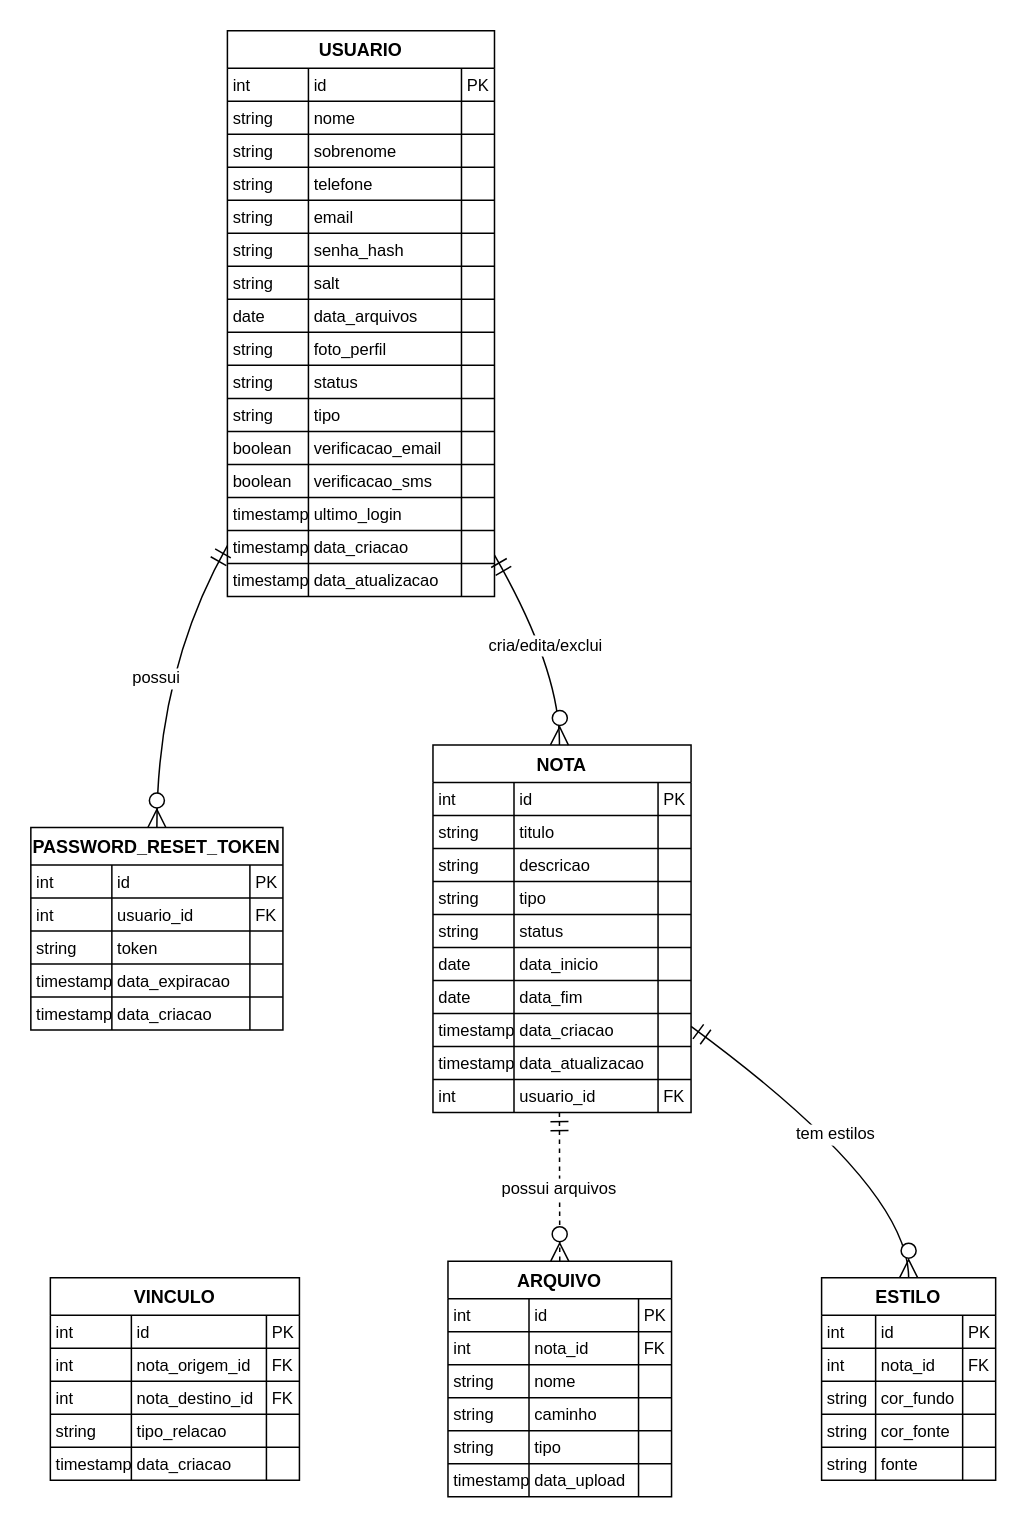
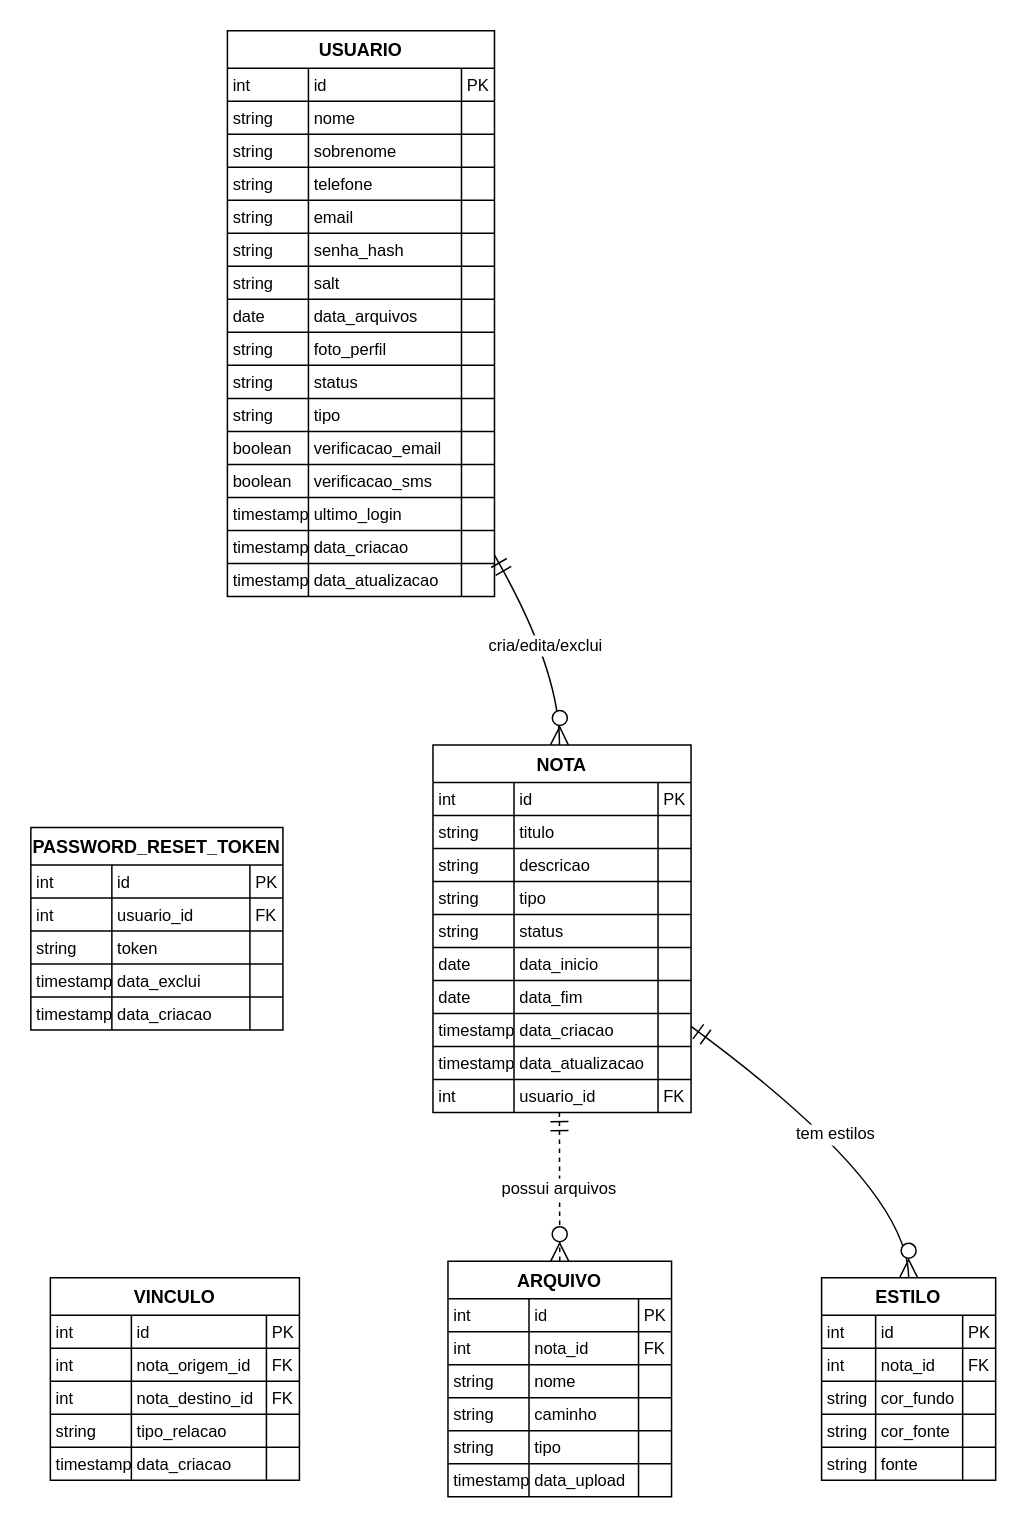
edge "USUARIO" -- "PASSWORD_RESET_TOKEN": removed, label "possui"
node "data_expiracao": label "data_expiracao" -> "data_exclui"
